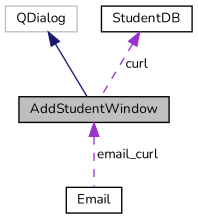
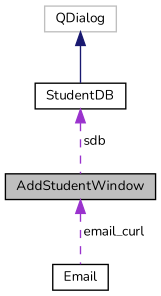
edge "AddStudentWindow" -> "StudentDB": label " curl" -> " sdb"
edge "AddStudentWindow" -> "QDialog": now "StudentDB" -> "QDialog"
